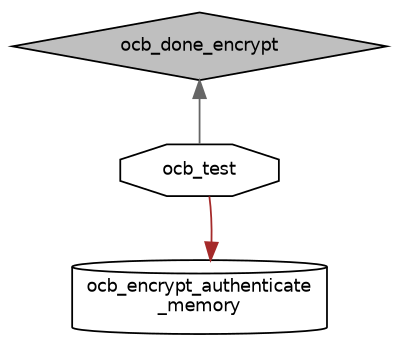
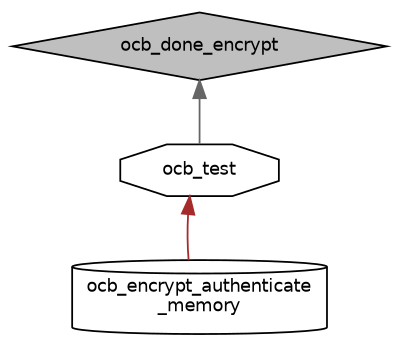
edge "ocb_test" -> "ocb_encrypt_authenticate _memory": reversed
